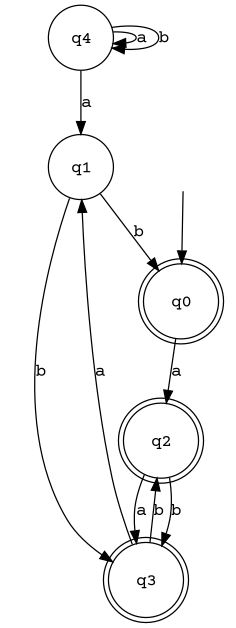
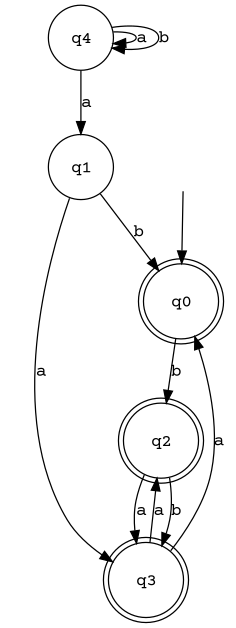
edge "q1" -> "q3": label "b" -> "a"
edge "q0" -> "q2": label "a" -> "b"
edge "q3" -> "q1": now "q3" -> "q0"
edge "q3" -> "q2": label "b" -> "a"
